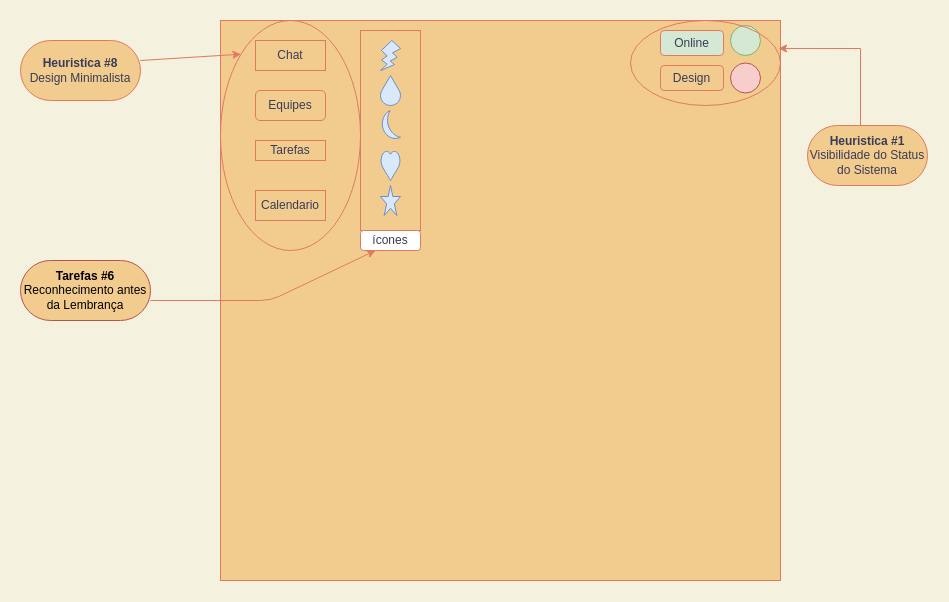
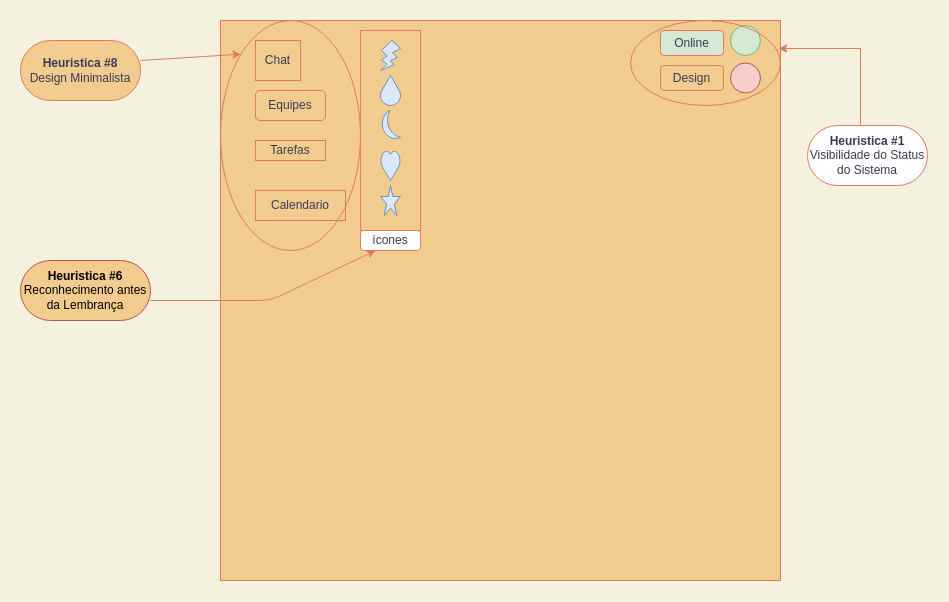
node "Chat": size 70x30 -> 45x40
node "Heuristica #1 Visibilidade do Status do Sistema": fillcolor #f2cc8f -> #ffffff
node "Calendario": size 70x30 -> 90x30
node "Tarefas #6 Reconhecimento antes da Lembrança": label "Tarefas #6 Reconhecimento antes da Lembrança" -> "Heuristica #6 Reconhecimento antes da Lembrança"
